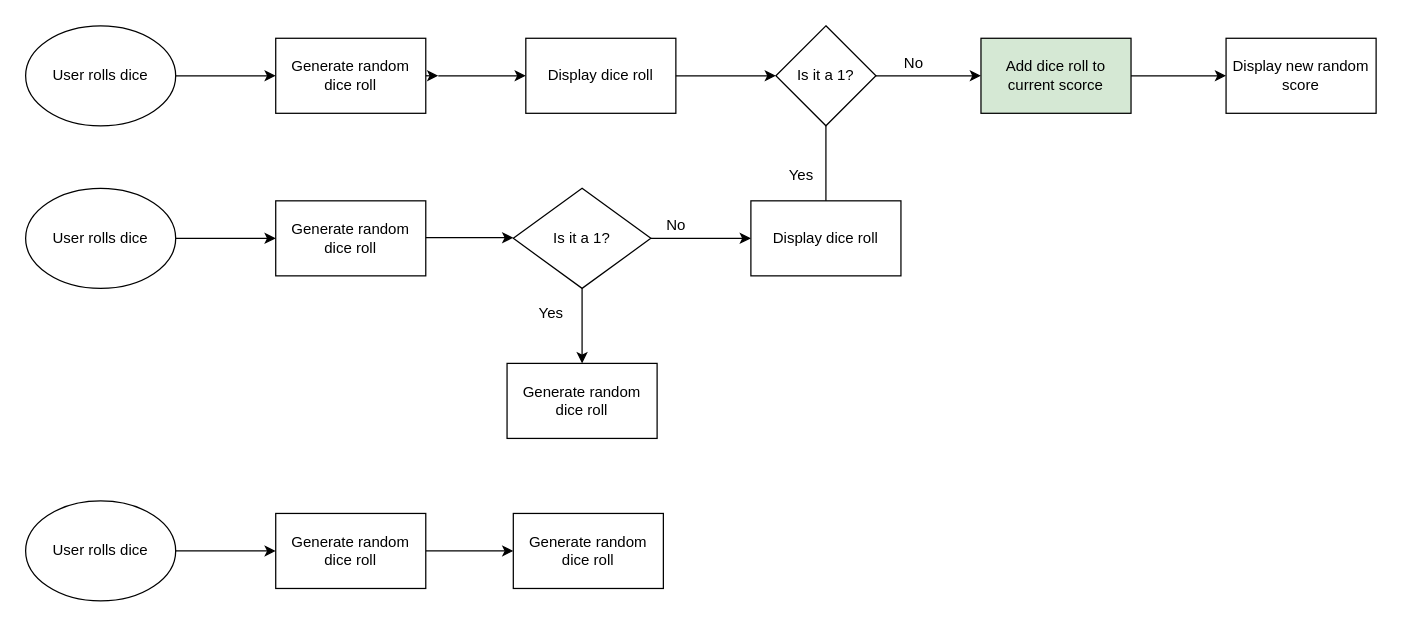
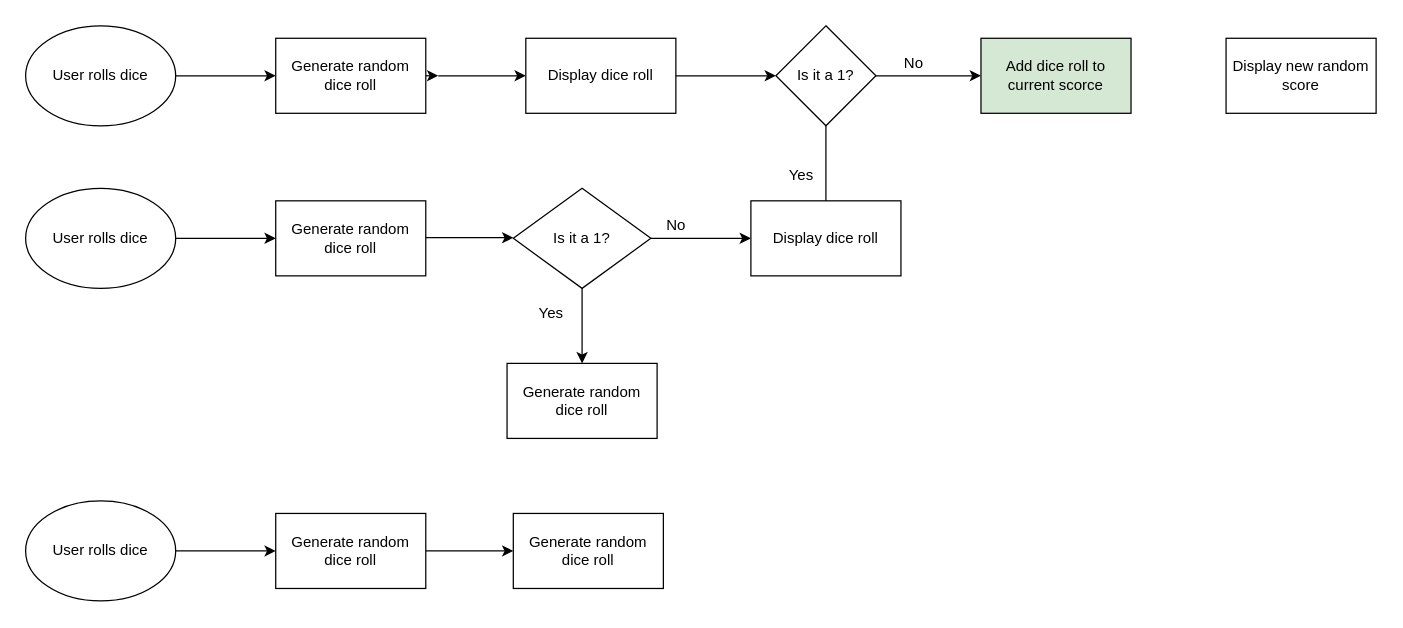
edge "Add dice roll to current scorce" -> "Display new random score": removed
